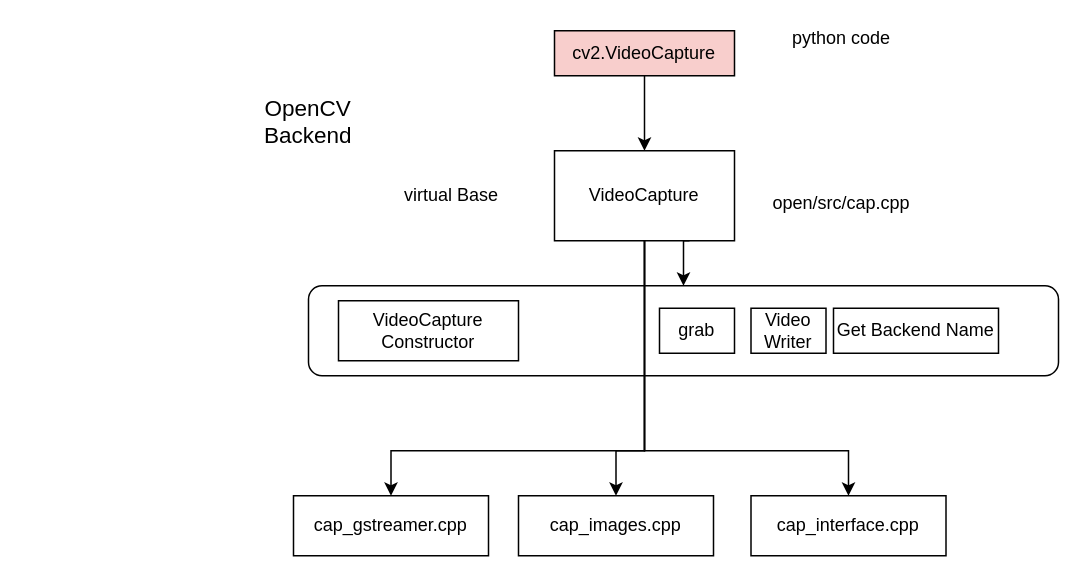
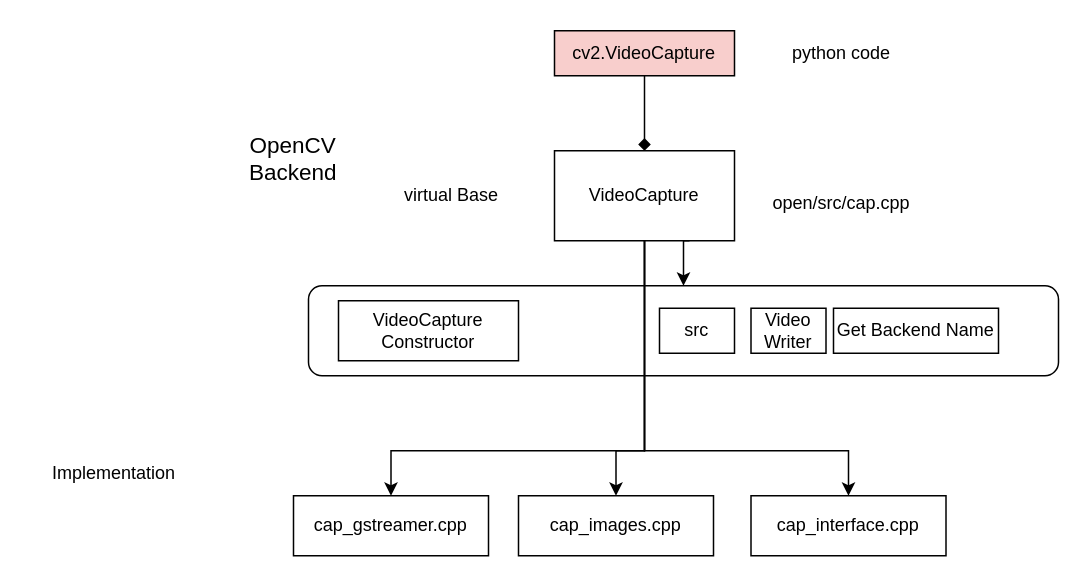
node "python code": moved (841, 38) -> (841, 53)
node "OpenCV Backend": moved (308, 121) -> (293, 158)
edge "cv2.VideoCapture" -> "VideoCapture": arrowhead classic -> diamond
node "grab": label "grab" -> "src"
node "Implementation": added
